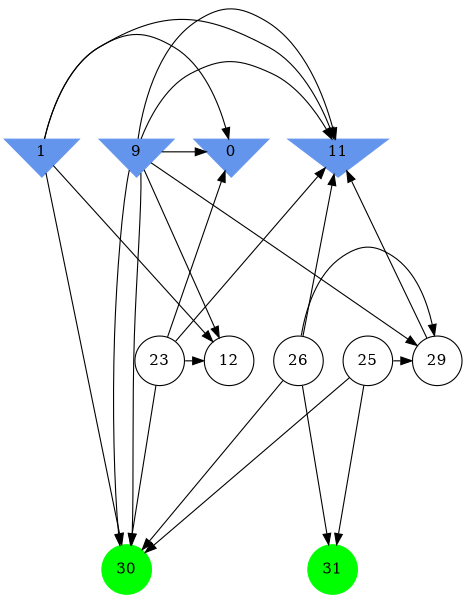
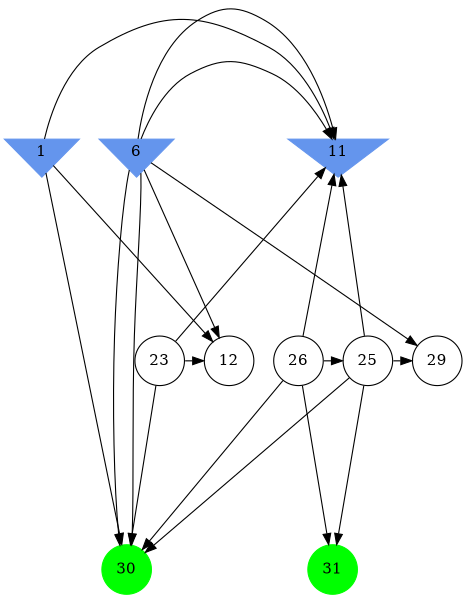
node "9": label "9" -> "6"
node "0": removed
edge "26" -> "29": now "26" -> "25"
edge "29" -> "11": now "25" -> "11"
